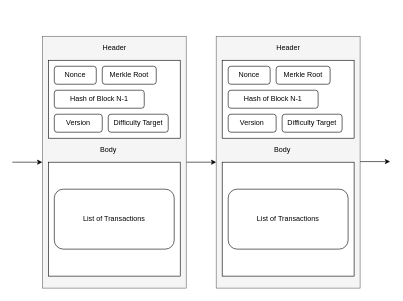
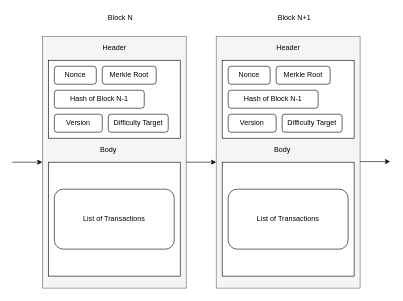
node "Block N": added
node "Block N+1": added
